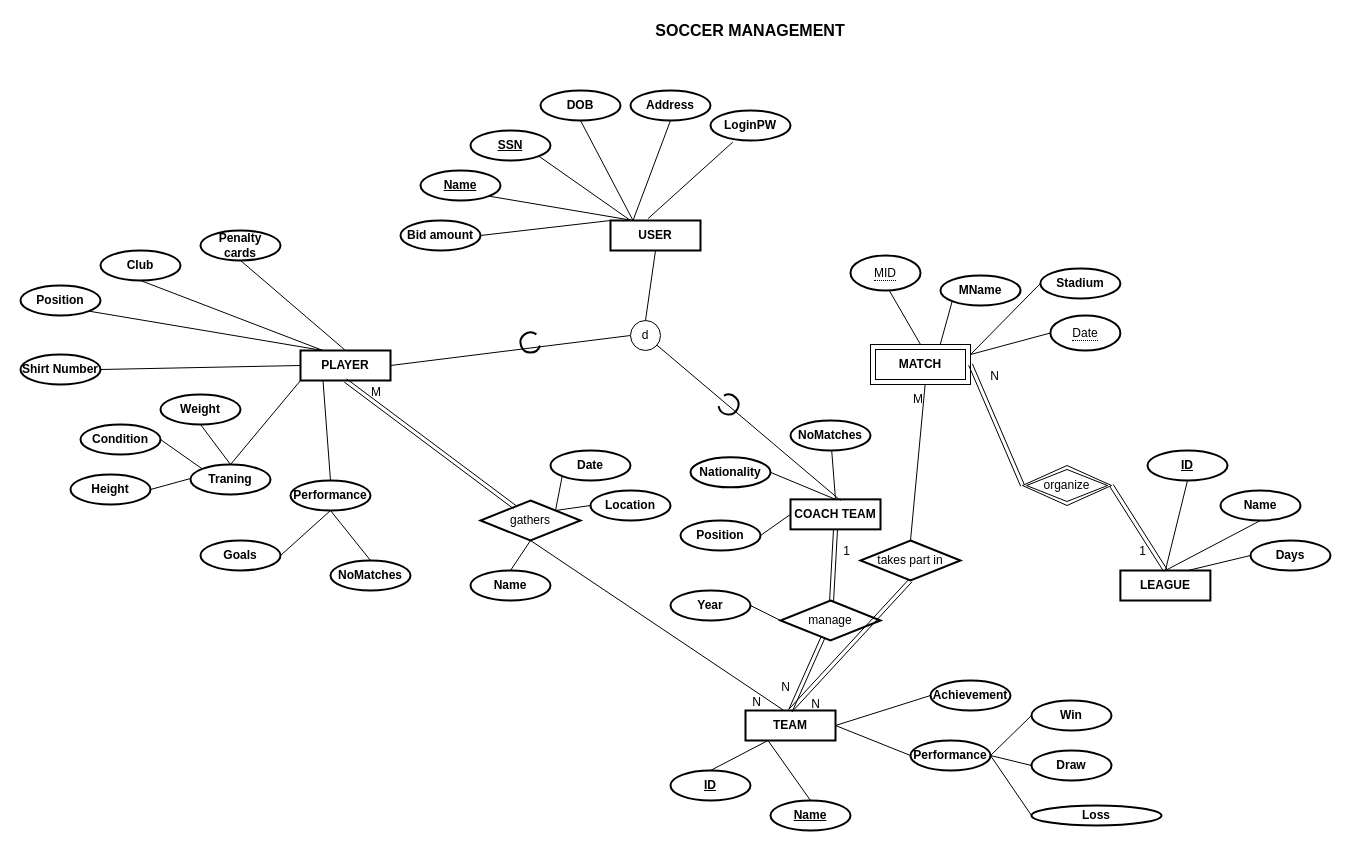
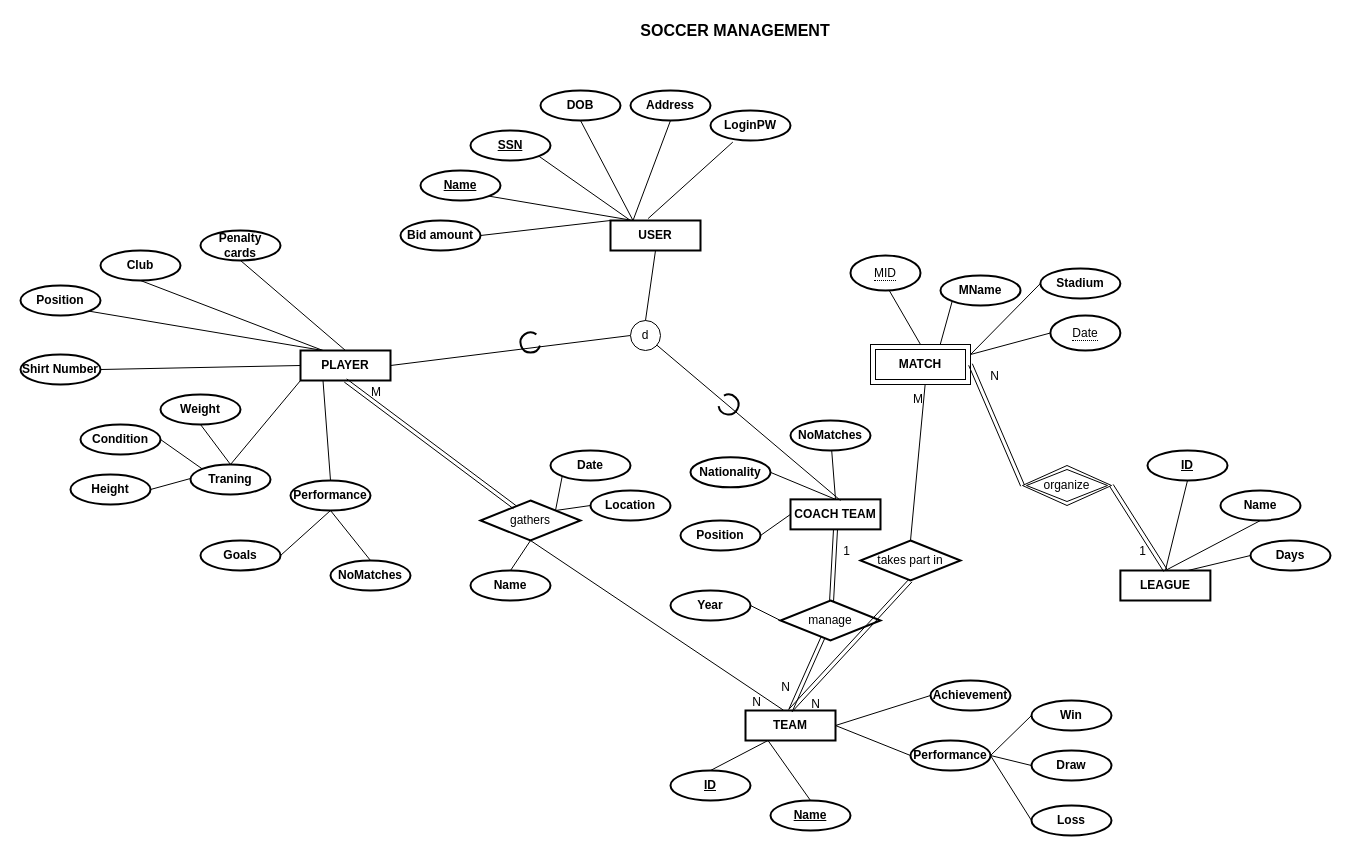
node "SOCCER MANAGEMENT": moved (750, 31) -> (735, 31)
node "Loss": size 130x20 -> 80x30
